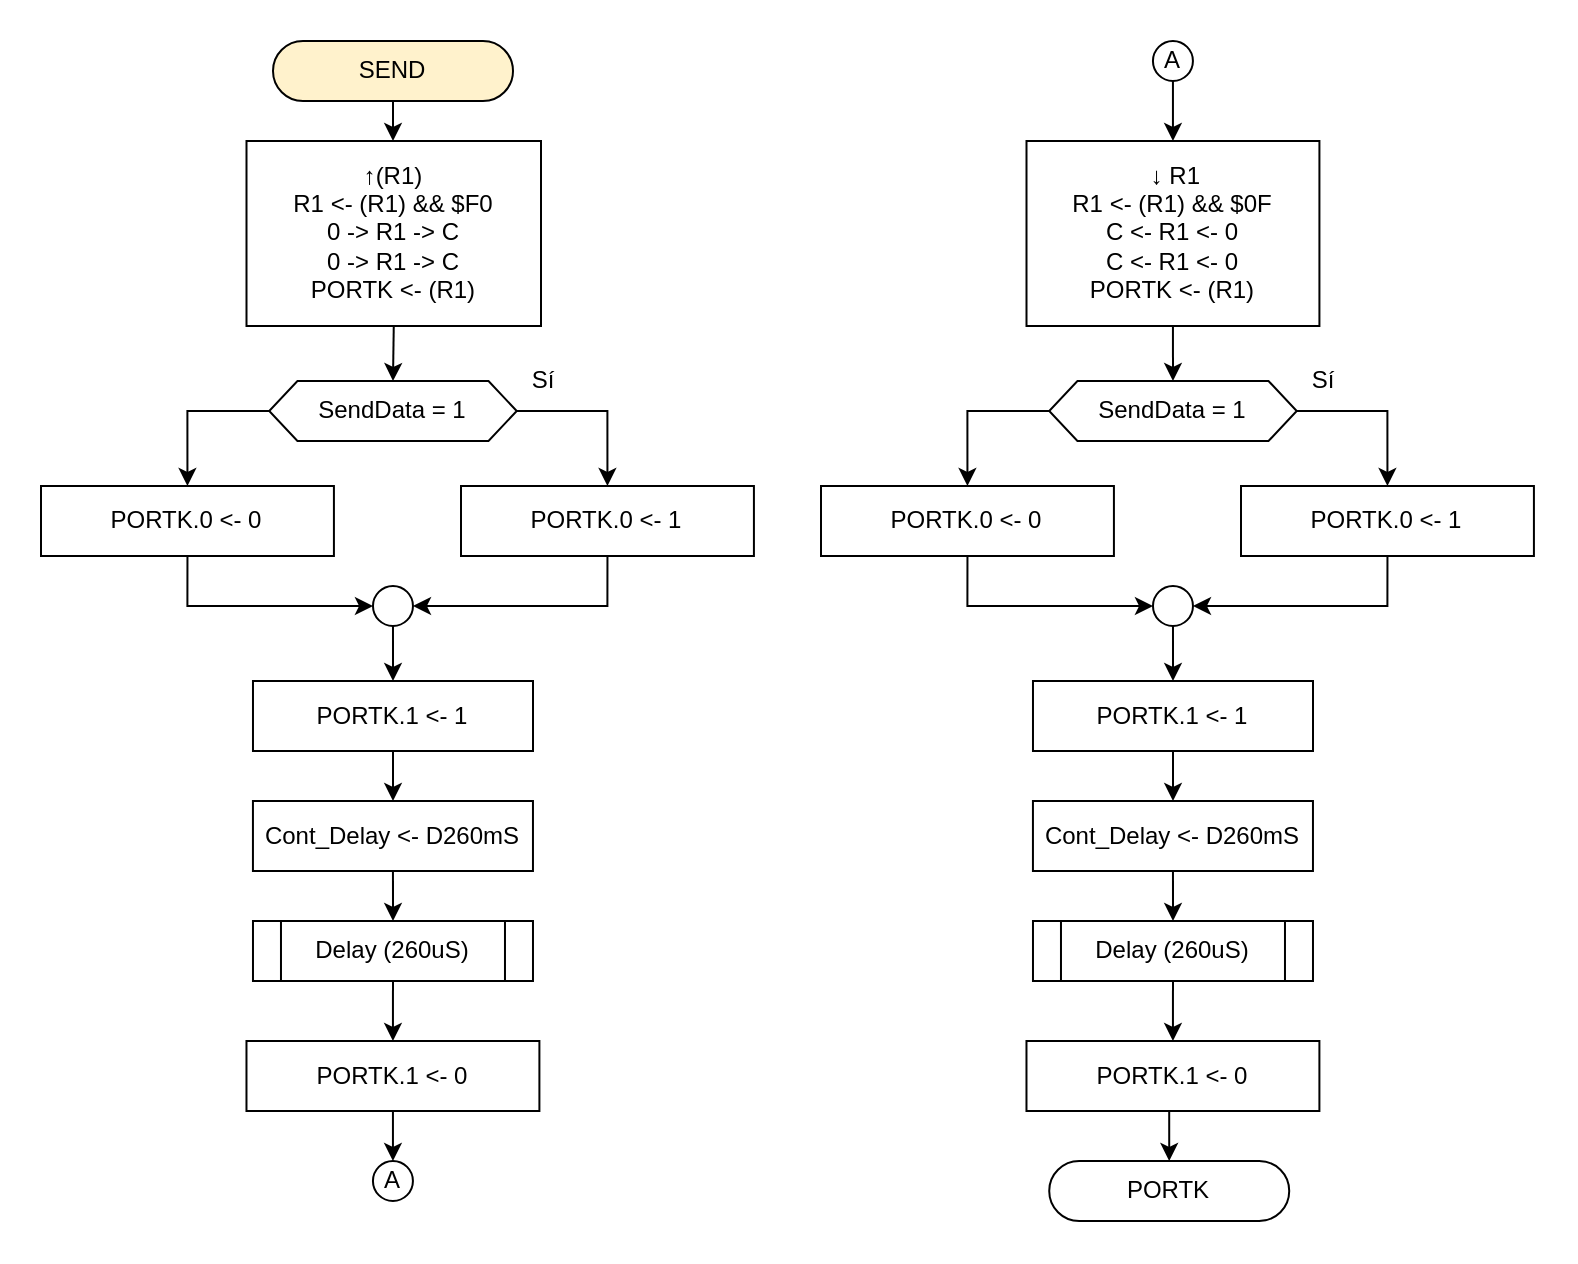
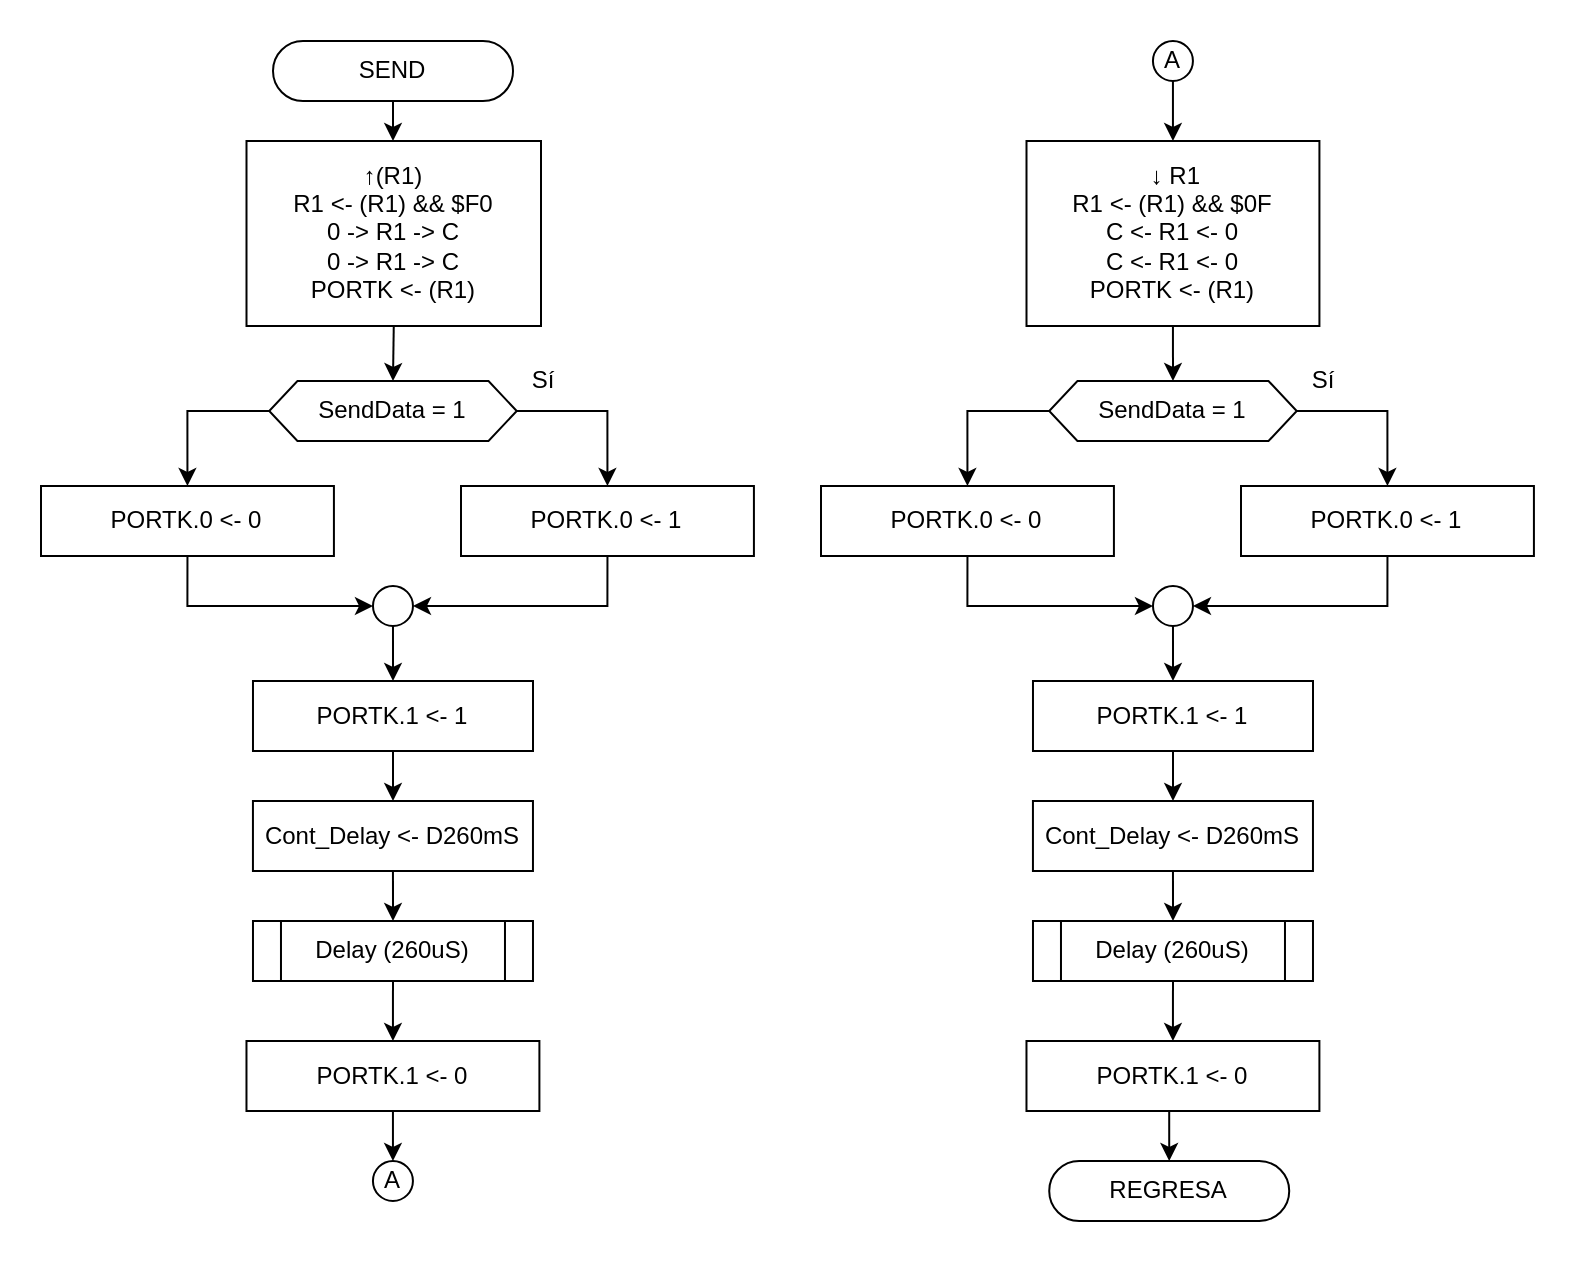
node "SEND": fillcolor #fff2cc -> #ffffff
node "PORTK": label "PORTK" -> "REGRESA"
